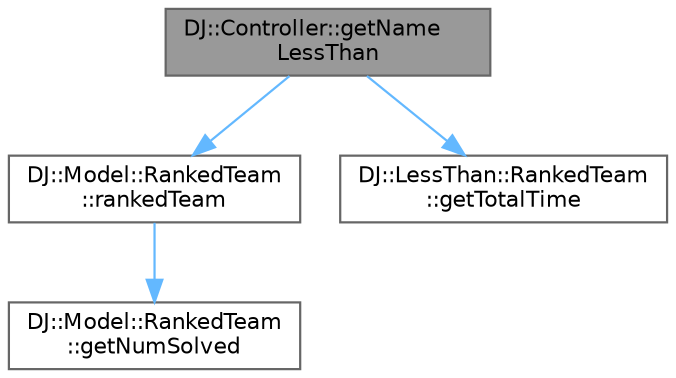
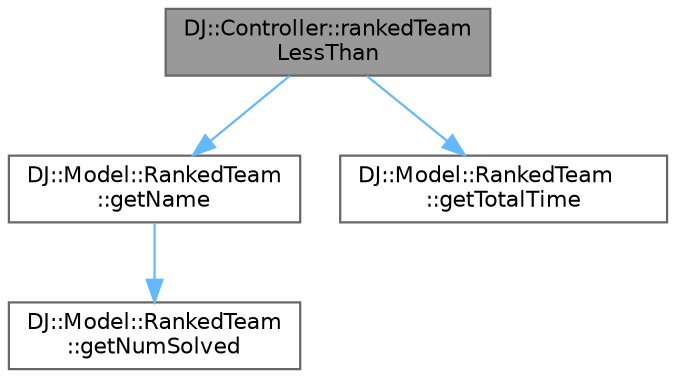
node "DJ::Controller::getName LessThan": label "DJ::Controller::getName LessThan" -> "DJ::Controller::rankedTeam LessThan"
node "DJ::Model::RankedTeam ::rankedTeam": label "DJ::Model::RankedTeam ::rankedTeam" -> "DJ::Model::RankedTeam ::getName"
node "DJ::LessThan::RankedTeam ::getTotalTime": label "DJ::LessThan::RankedTeam ::getTotalTime" -> "DJ::Model::RankedTeam ::getTotalTime"
